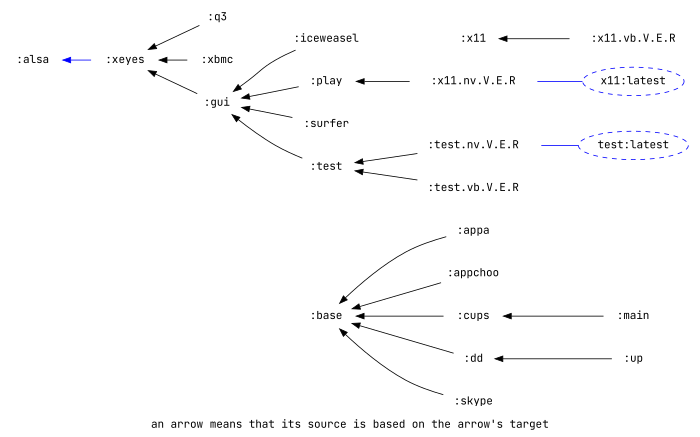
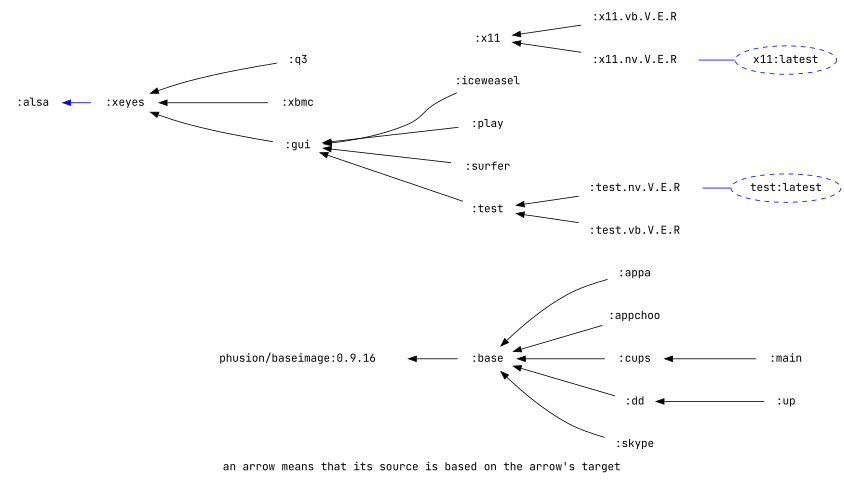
edge ":x11.nv.V.E.R" -> ":play": now ":x11.nv.V.E.R" -> ":x11"
node "phusion/baseimage:0.9.16": added
